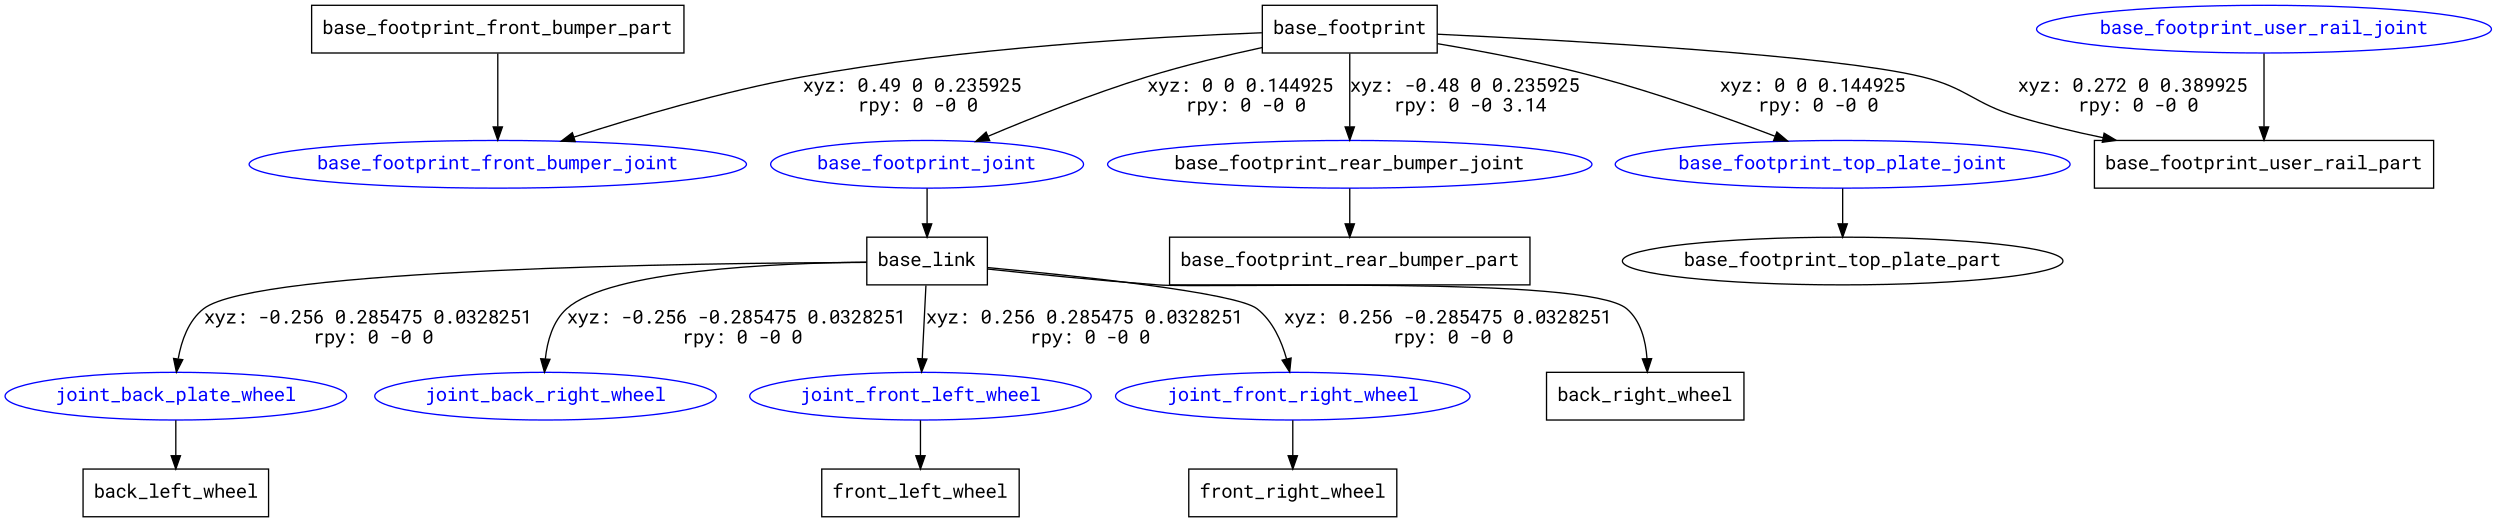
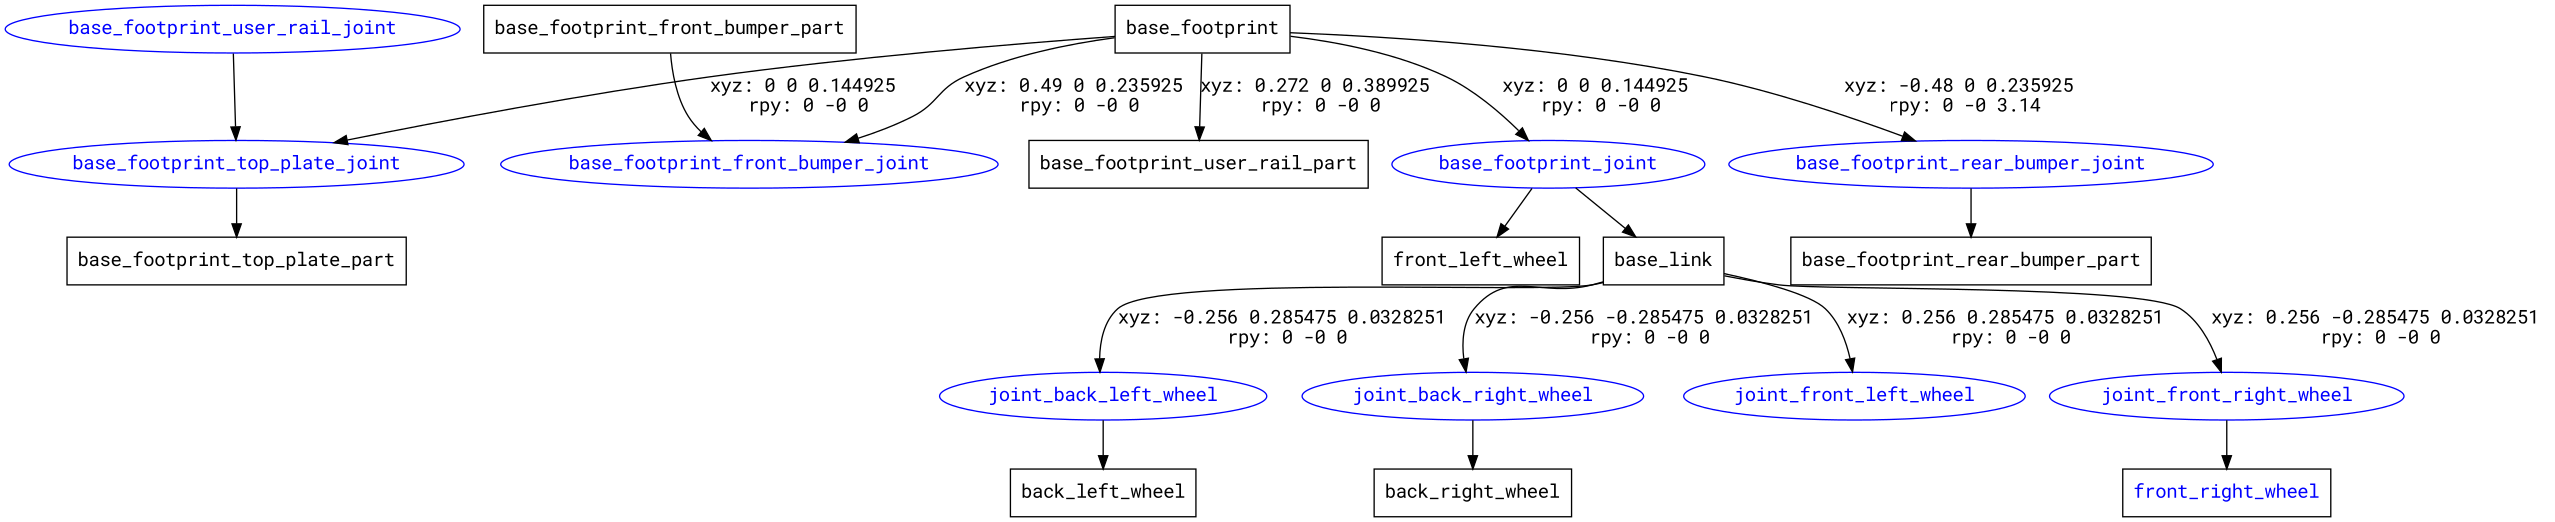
edge "base_footprint_user_rail_joint" -> "base_footprint_user_rail_part": now "base_footprint_user_rail_joint" -> "base_footprint_top_plate_joint"
node "base_footprint_rear_bumper_joint": fontcolor black -> blue
node "base_footprint_top_plate_part": shape ellipse -> box
edge "base_link" -> "back_right_wheel": now "joint_back_right_wheel" -> "back_right_wheel"
node "joint_back_plate_wheel": label "joint_back_plate_wheel" -> "joint_back_left_wheel"
edge "joint_front_left_wheel" -> "front_left_wheel": now "base_footprint_joint" -> "front_left_wheel"
node "front_right_wheel": fontcolor black -> blue
